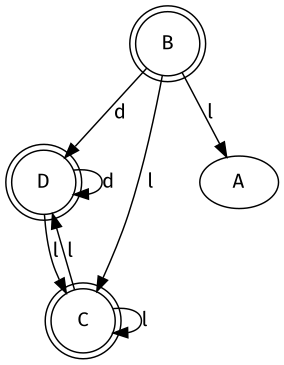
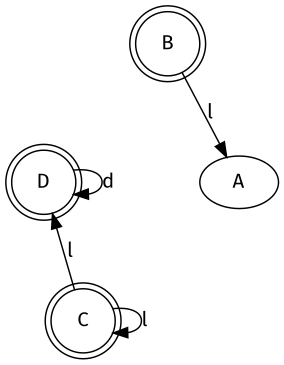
edge "B" -> "D": removed, label "d"
edge "B" -> "C": removed, label "l"
edge "D" -> "C": removed, label "l"
